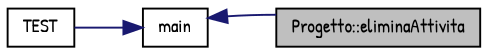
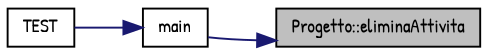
edge "Progetto::eliminaAttivita" -> "main": reversed
